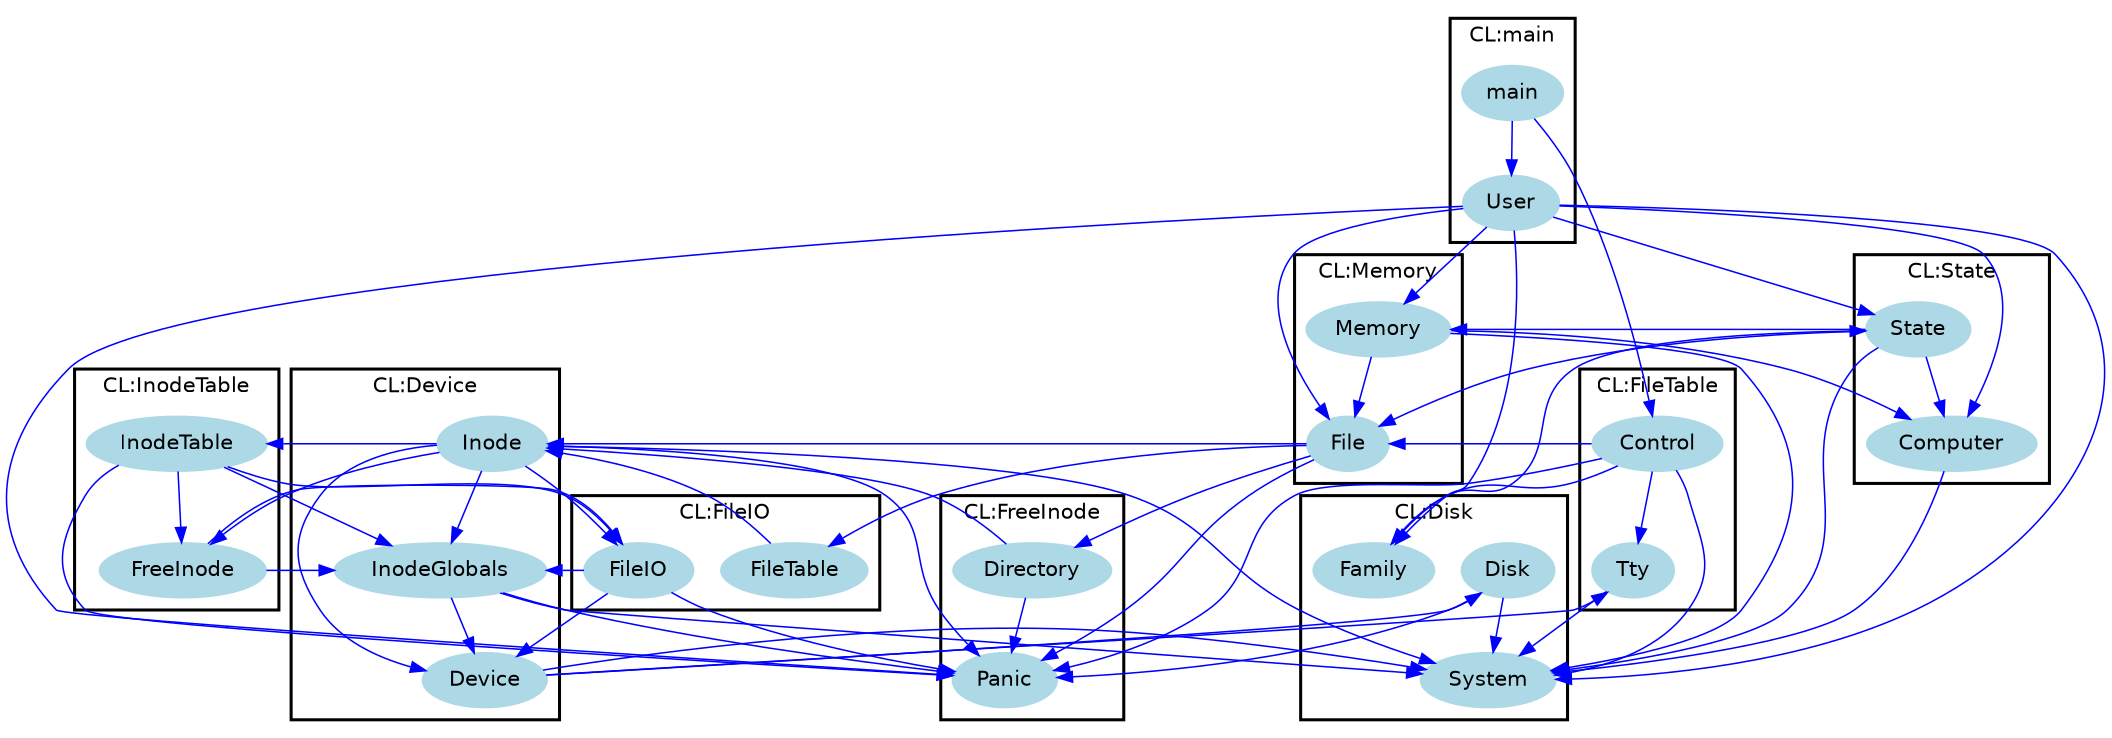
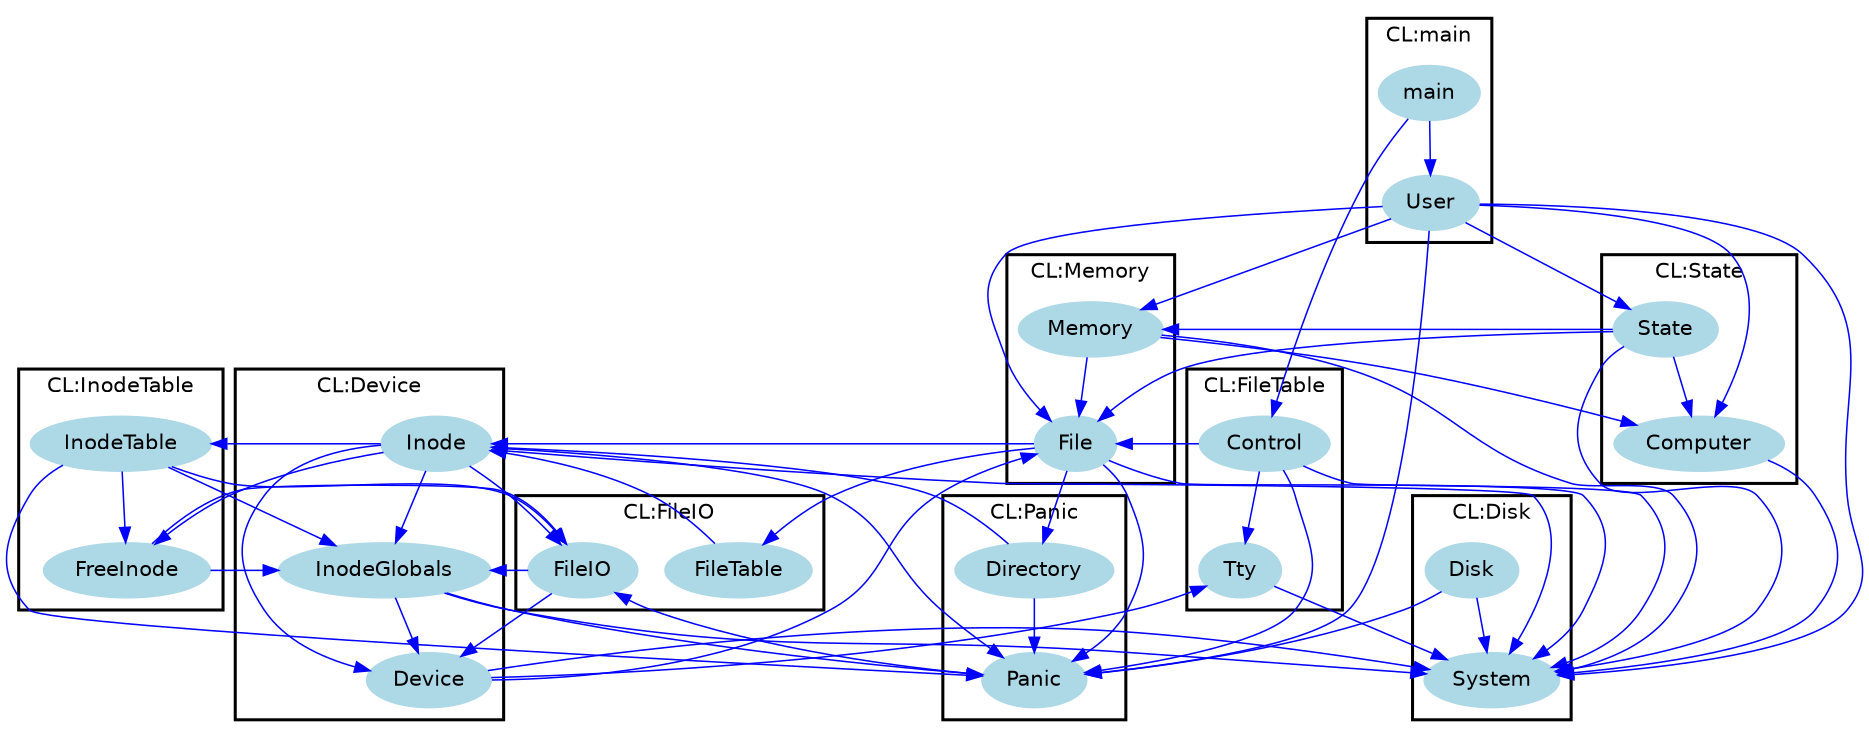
edge "File" -> "System": added
cluster "CL:FreeInode": label "CL:FreeInode" -> "CL:Panic"
node "Family": removed
edge "FileIO" -> "Panic": reversed
edge "Device" -> "Disk": now "Device" -> "File"
